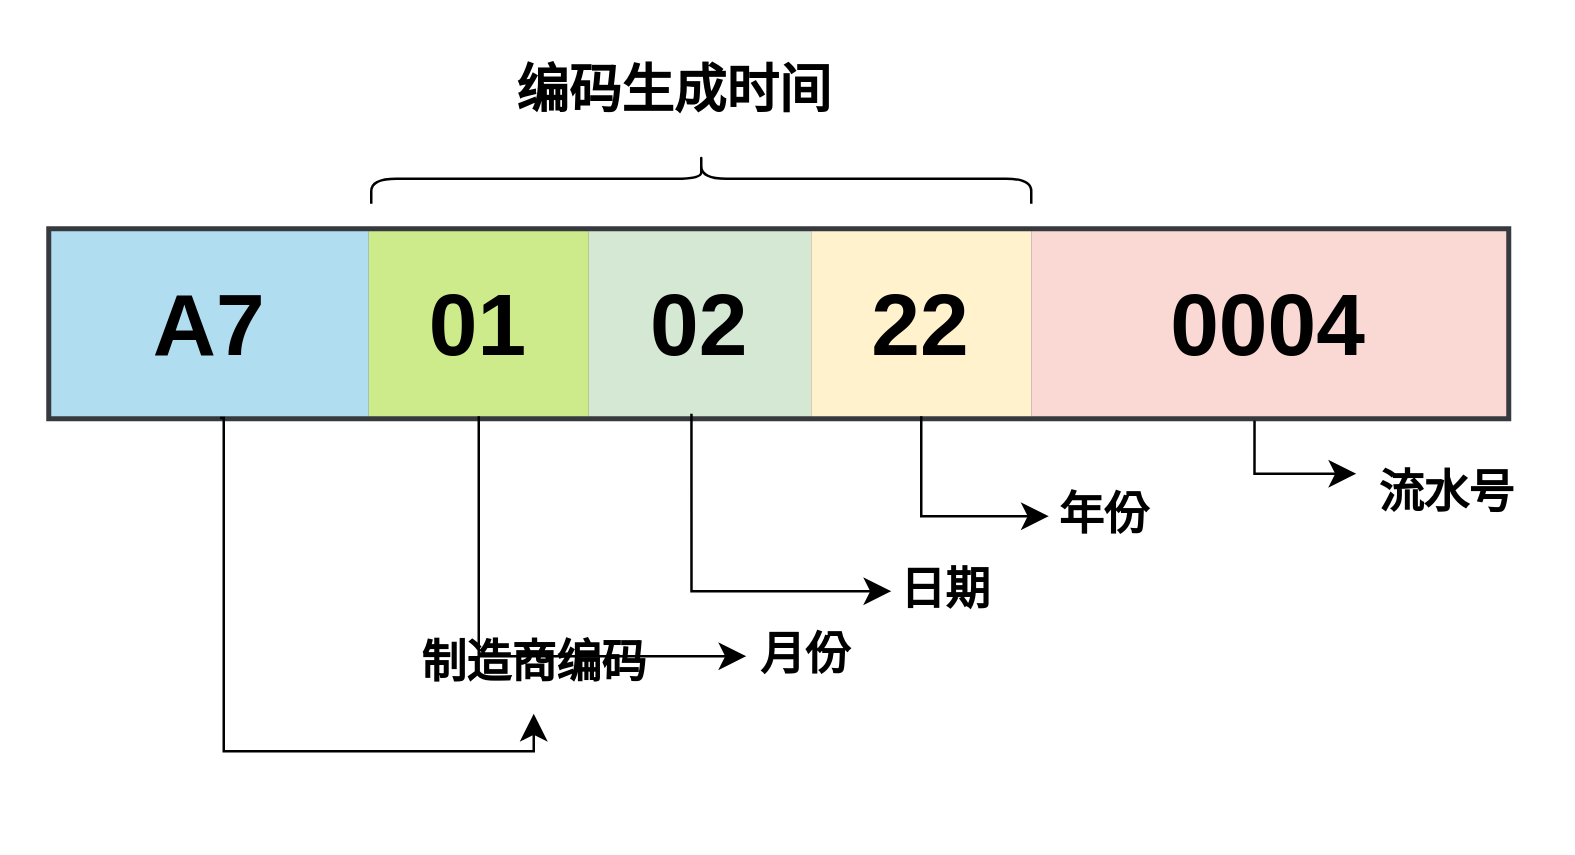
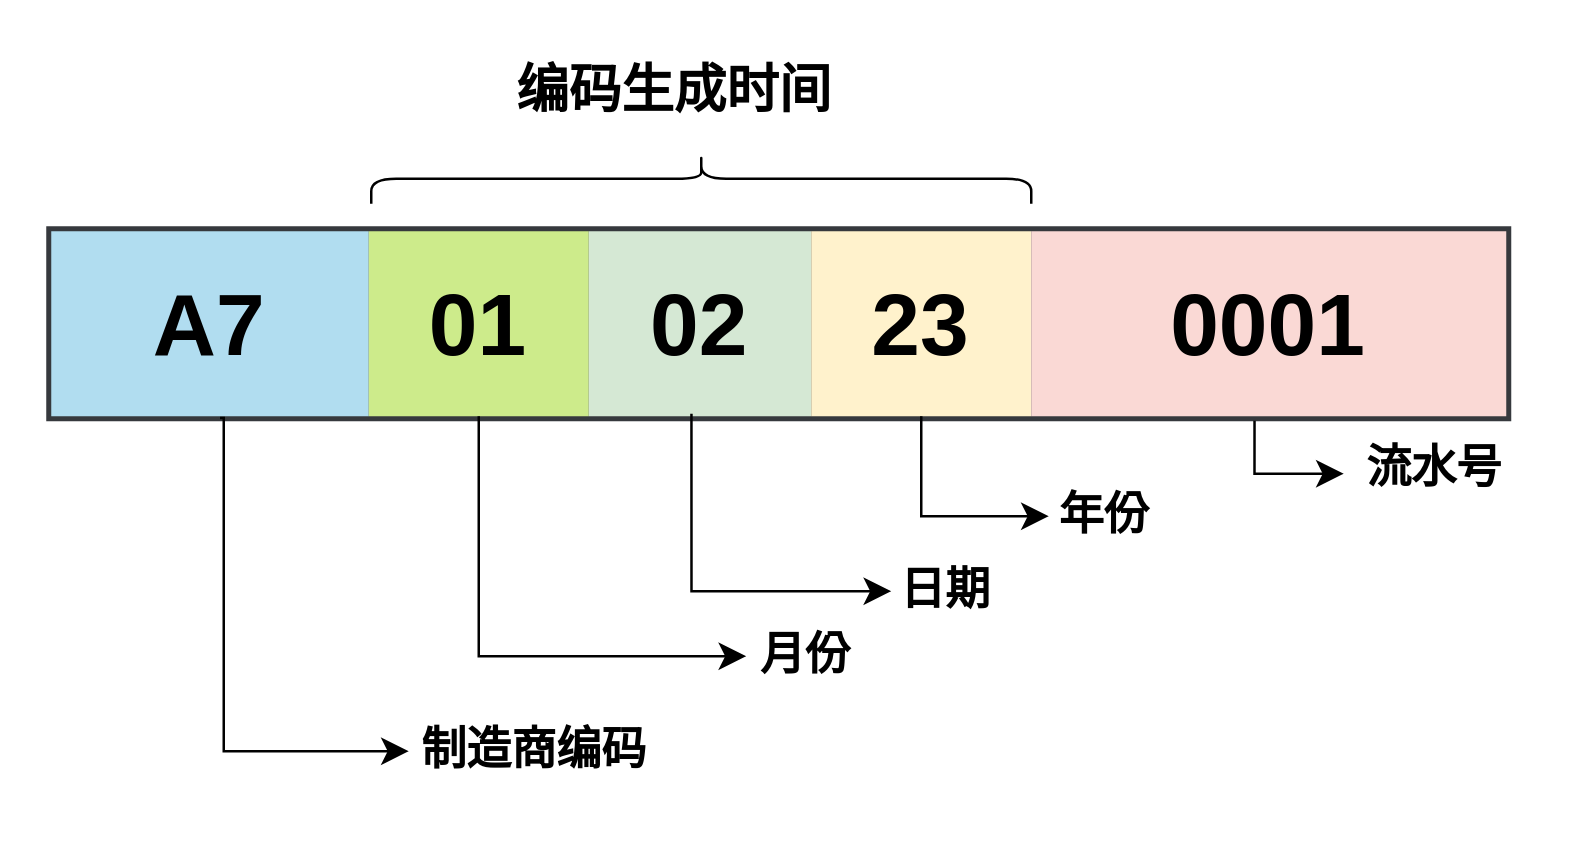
node "22": label "22" -> "23"
node "0004": label "0004" -> "0001"
node "流水号": moved (1445, 493) -> (1433, 468)
node "制造商编码": moved (534, 664) -> (534, 751)
